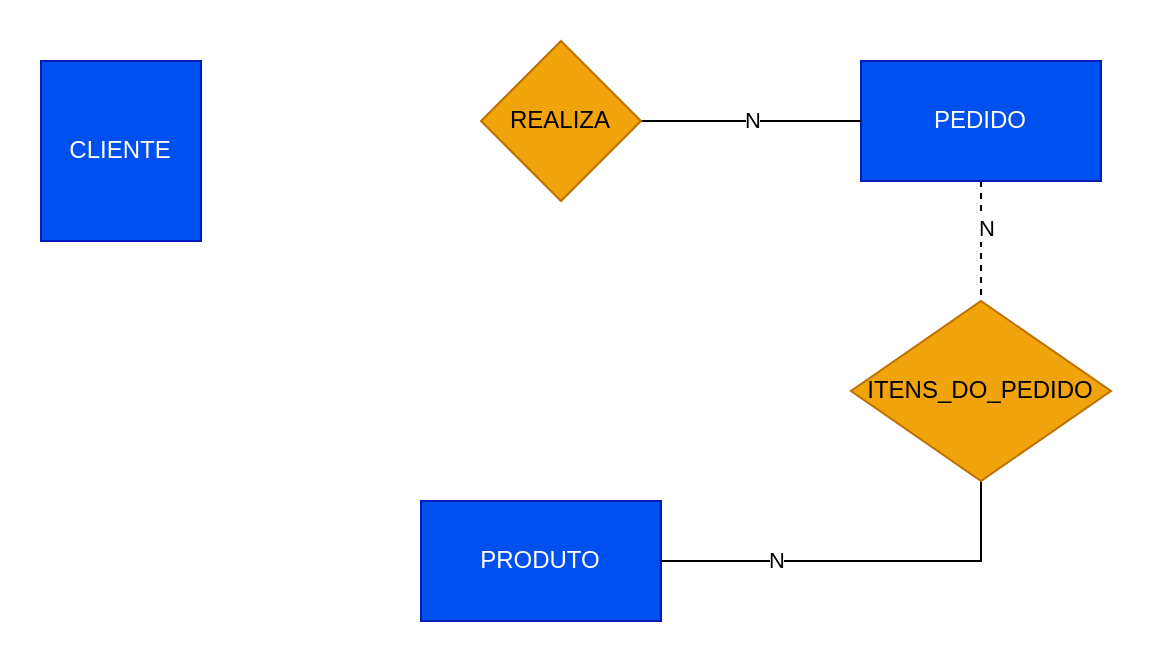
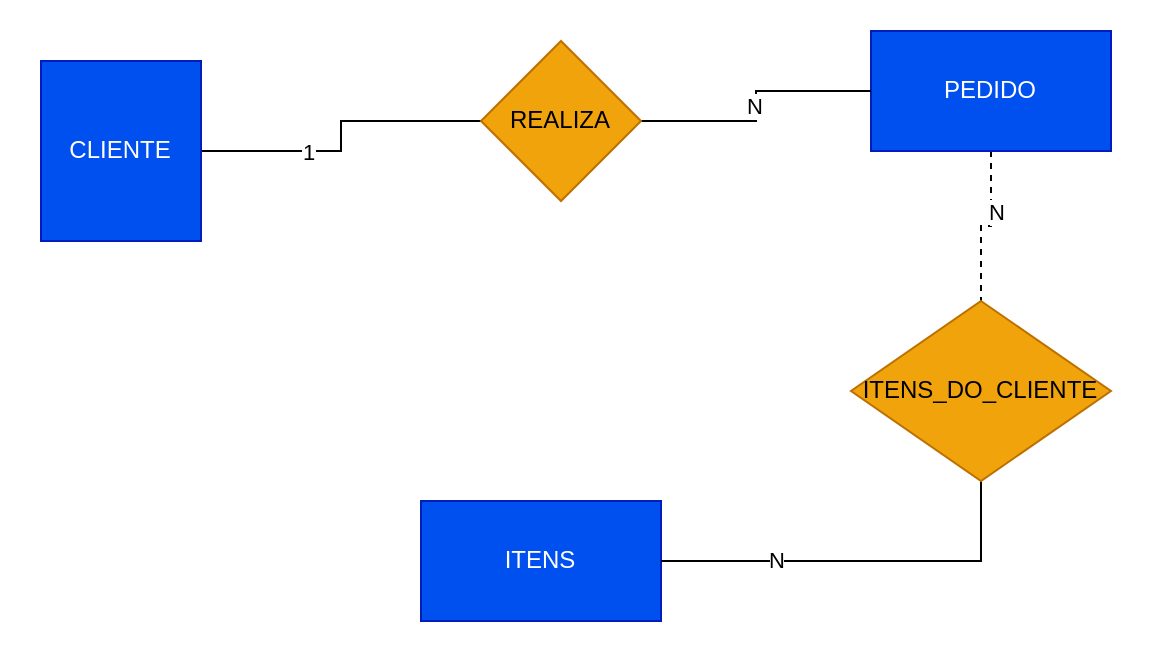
node "PEDIDO": moved (981, 121) -> (991, 91)
edge "REALIZA" -- "CLIENTE": added, label "1"
node "ITENS_DO_PEDIDO": label "ITENS_DO_PEDIDO" -> "ITENS_DO_CLIENTE"
node "PRODUTO": label "PRODUTO" -> "ITENS"
